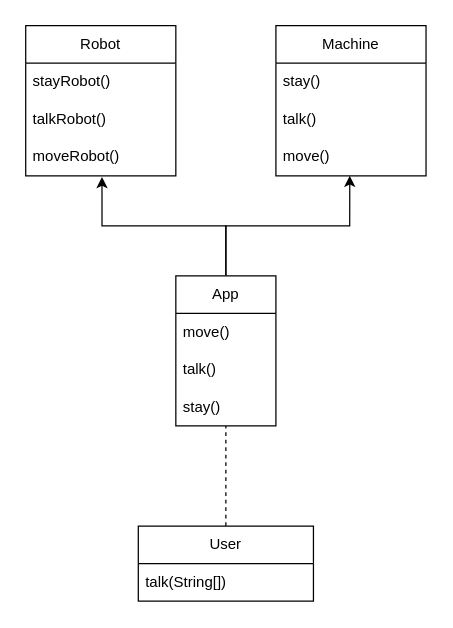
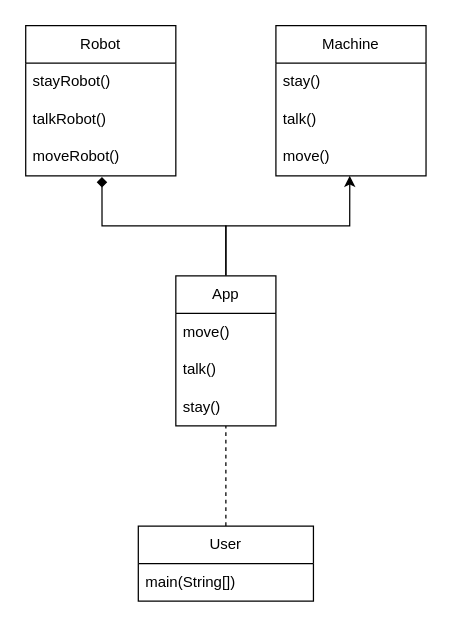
edge "App" -> "moveRobot()": arrowhead classic -> diamond
node "talk(String[])": label "talk(String[])" -> "main(String[])"
